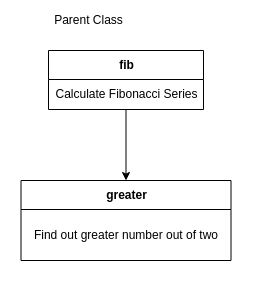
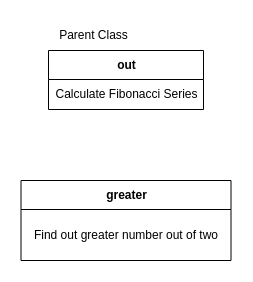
node "Parent Class": moved (89, 21) -> (94, 36)
node "fib": label "fib" -> "out"
edge "Calculate Fibonacci Series" -> "greater": removed
